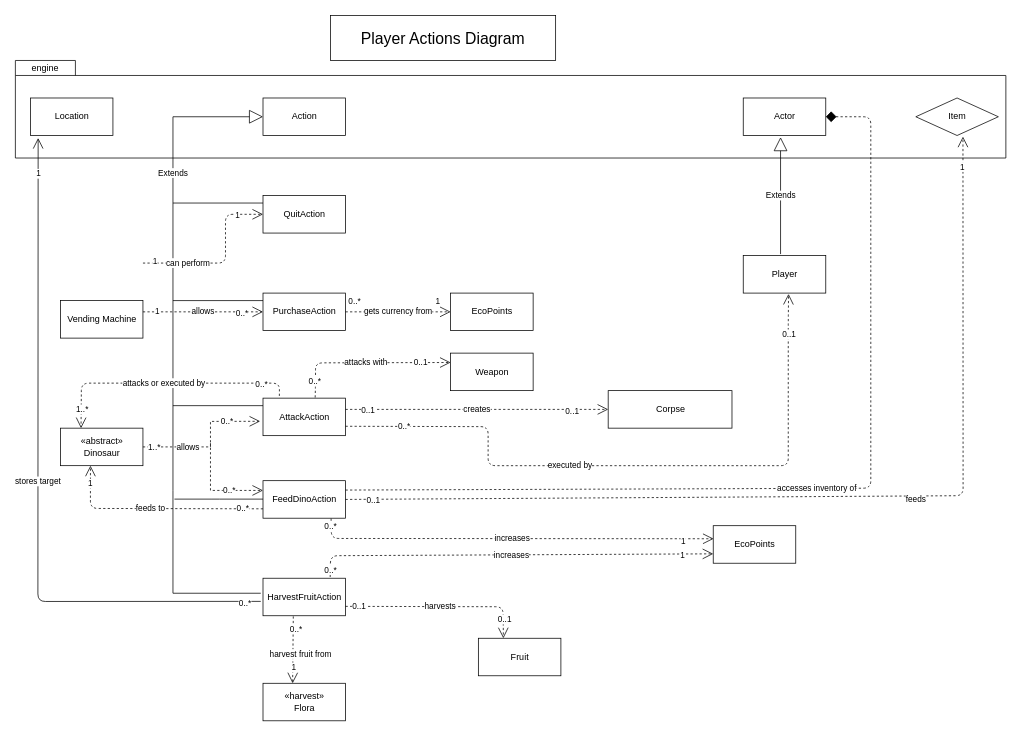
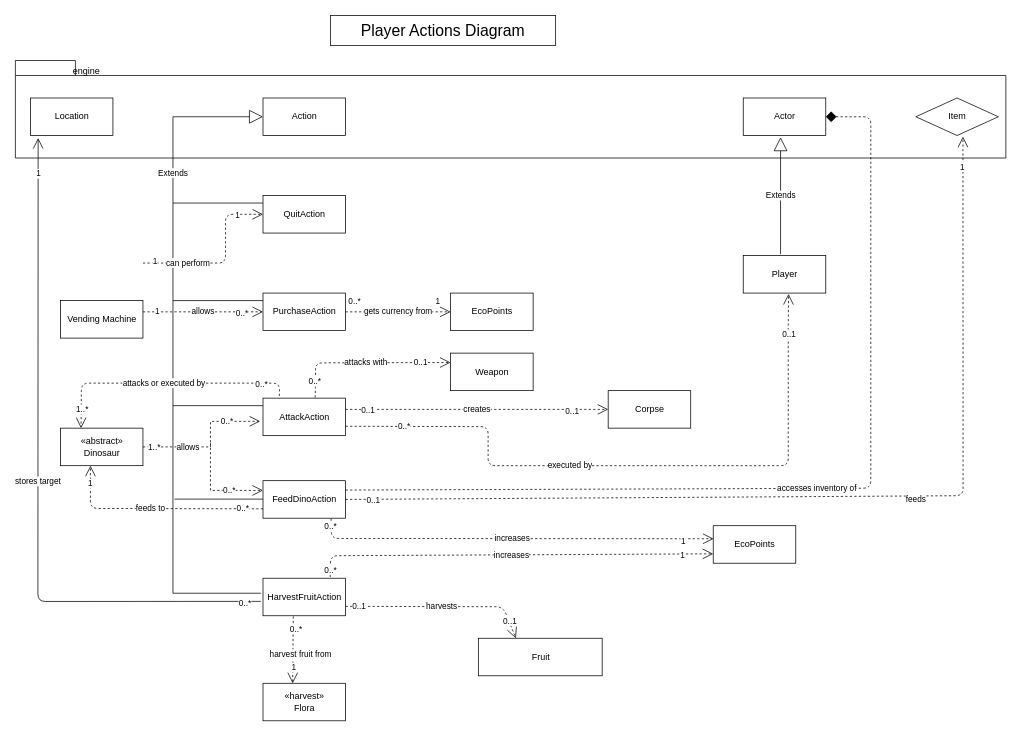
node "Player Actions Diagram": size 225x45 -> 225x30
node "engine": moved (45, 68) -> (87, 72)
node "Corpse": size 124x38 -> 83x38
node "Fruit": size 83x38 -> 124x38
